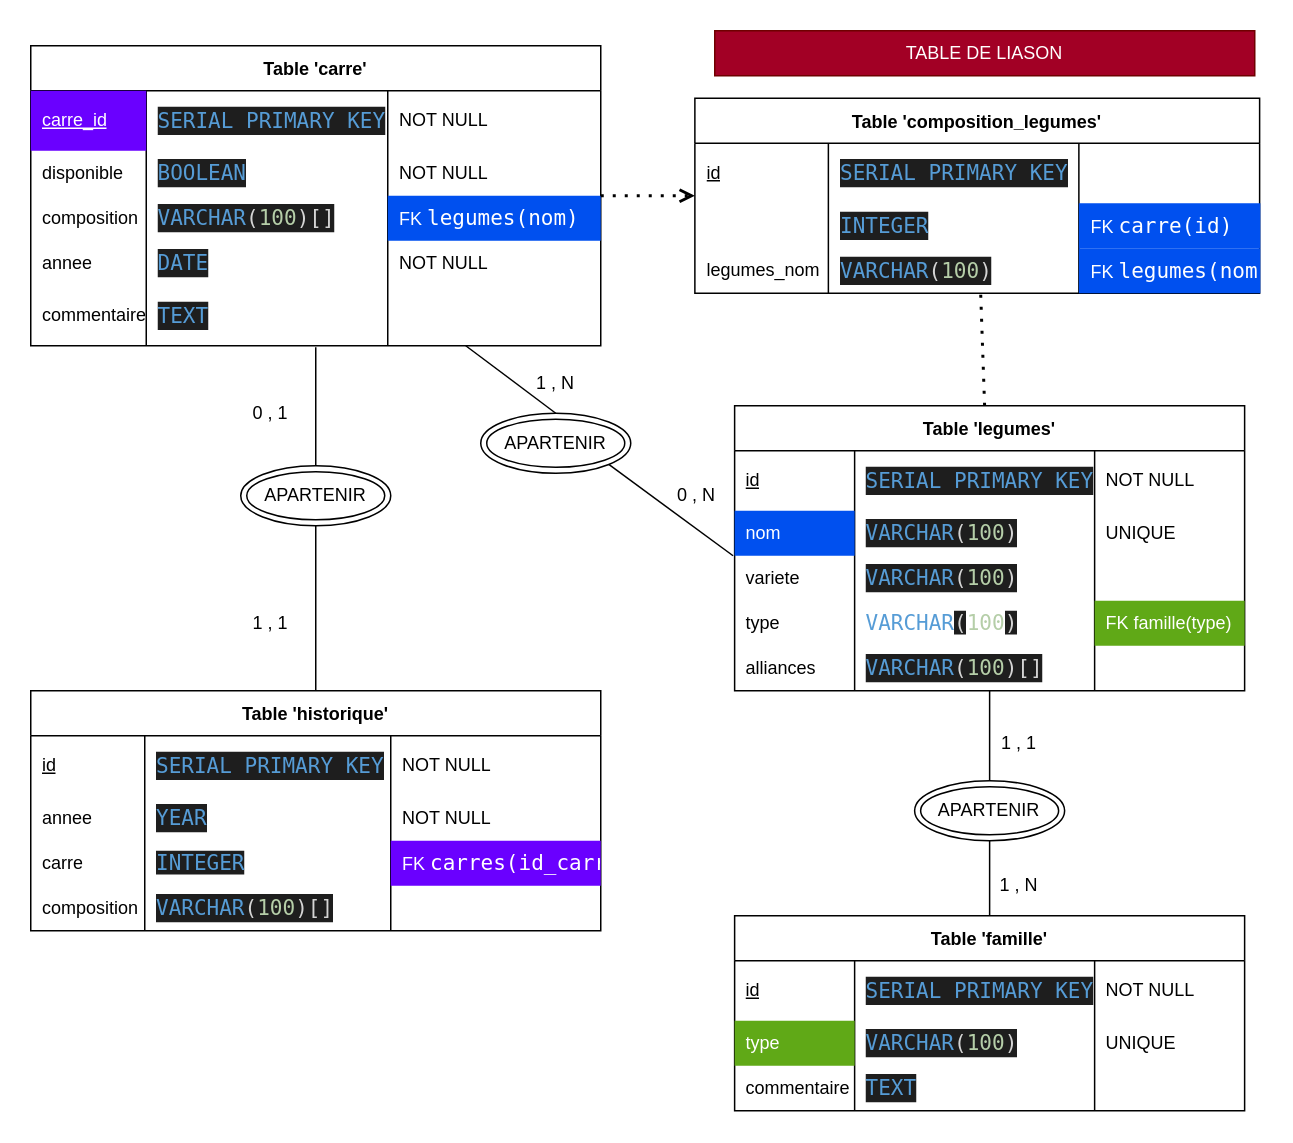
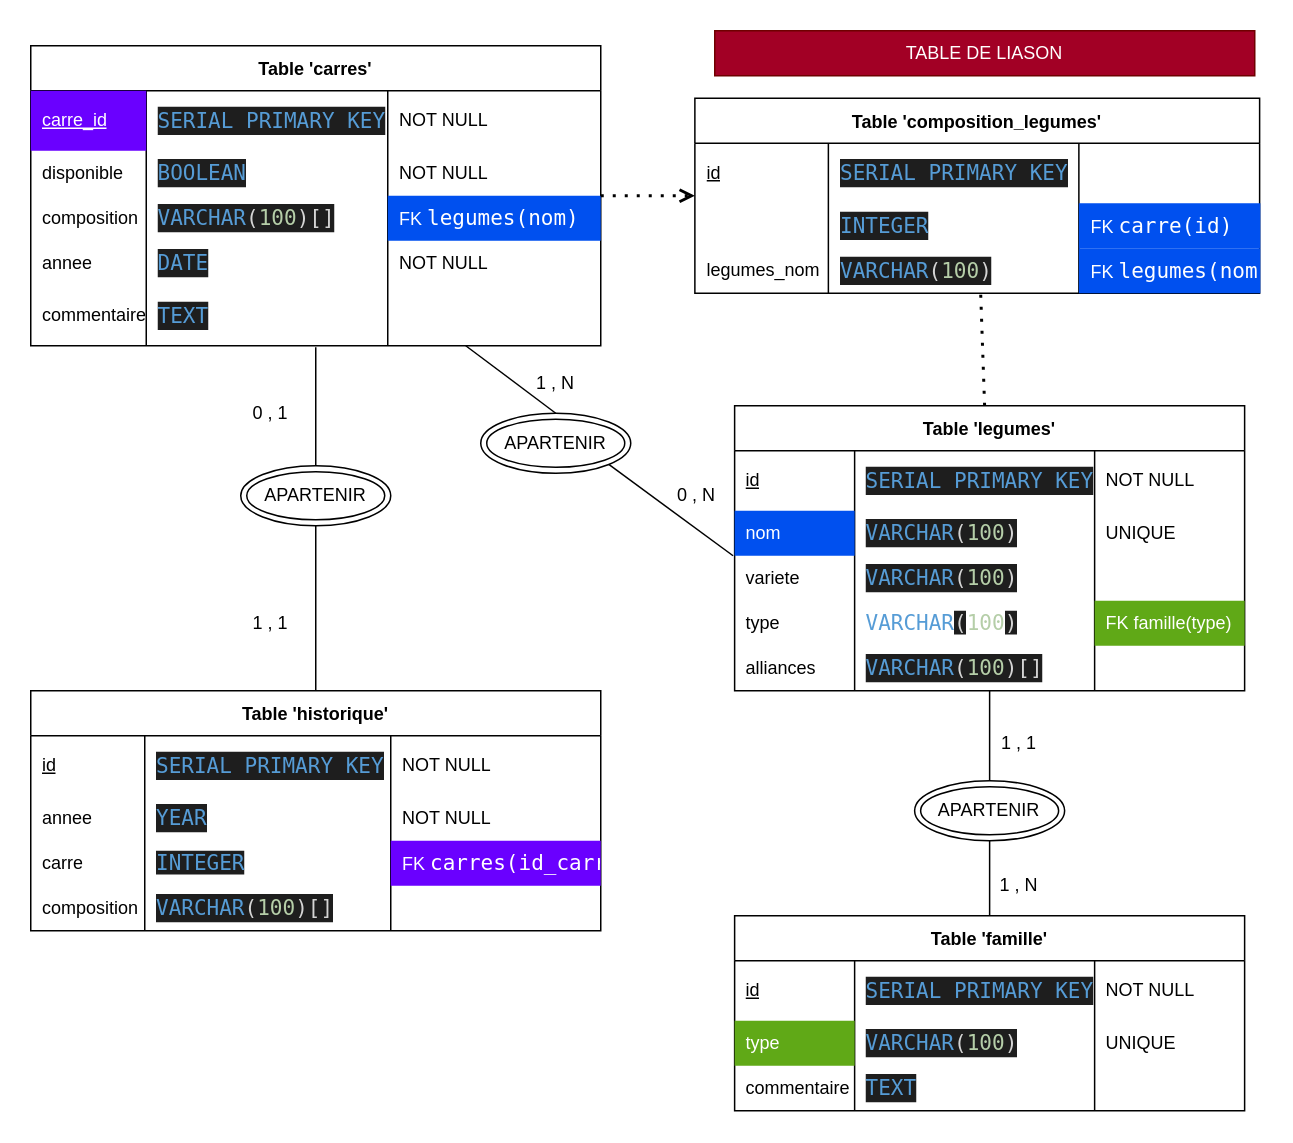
node "Table 'carre'": label "Table 'carre'" -> "Table 'carres'"
